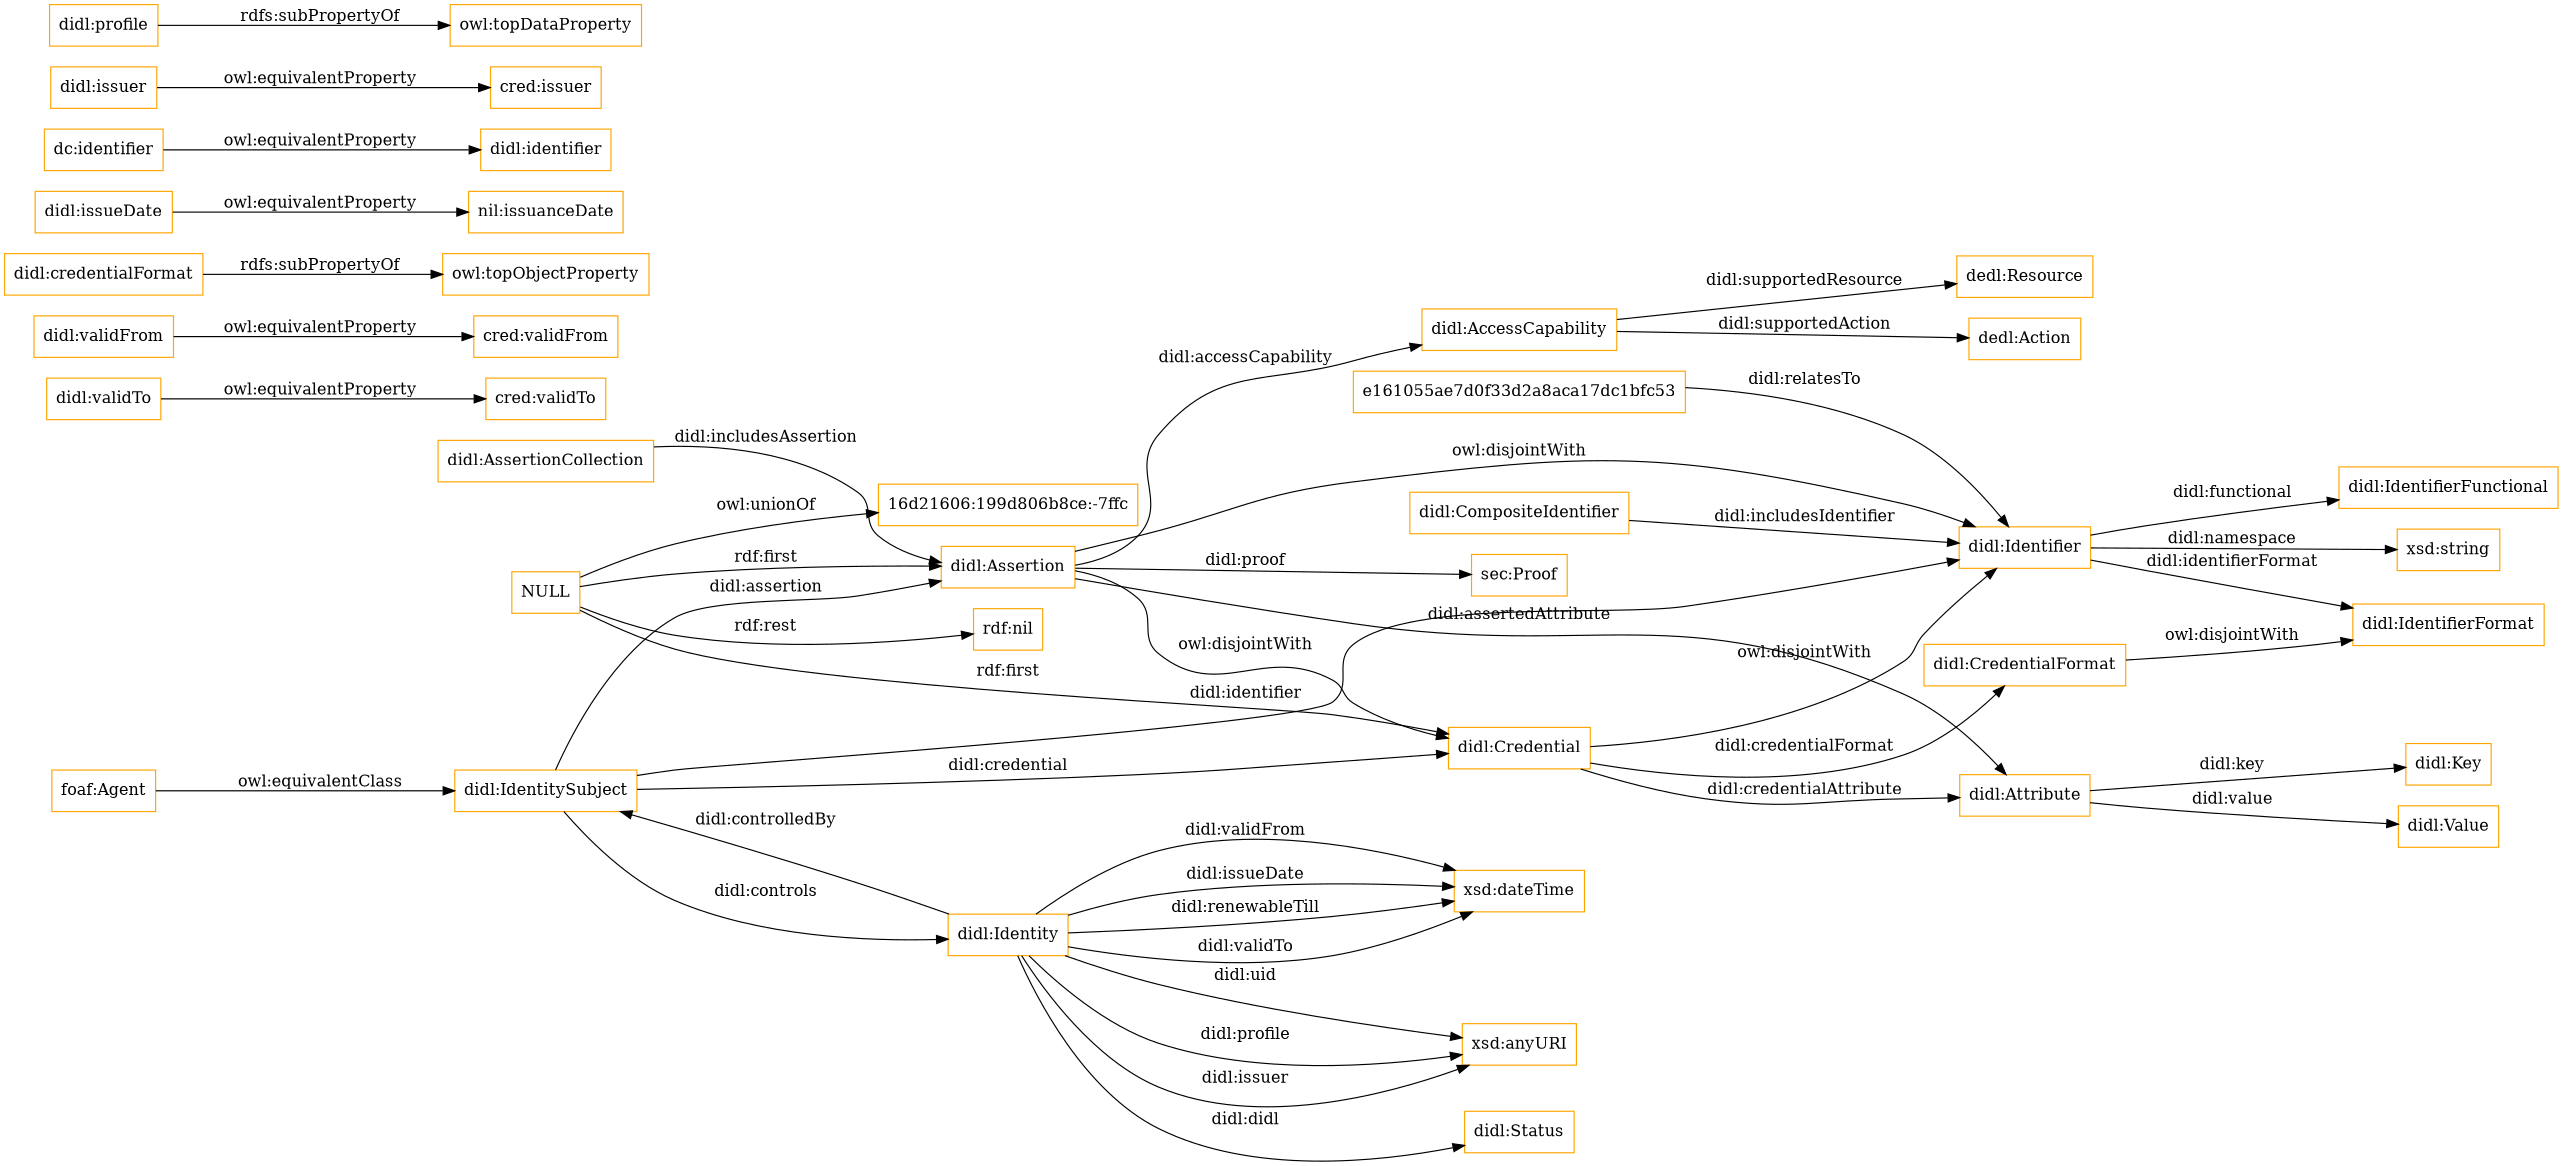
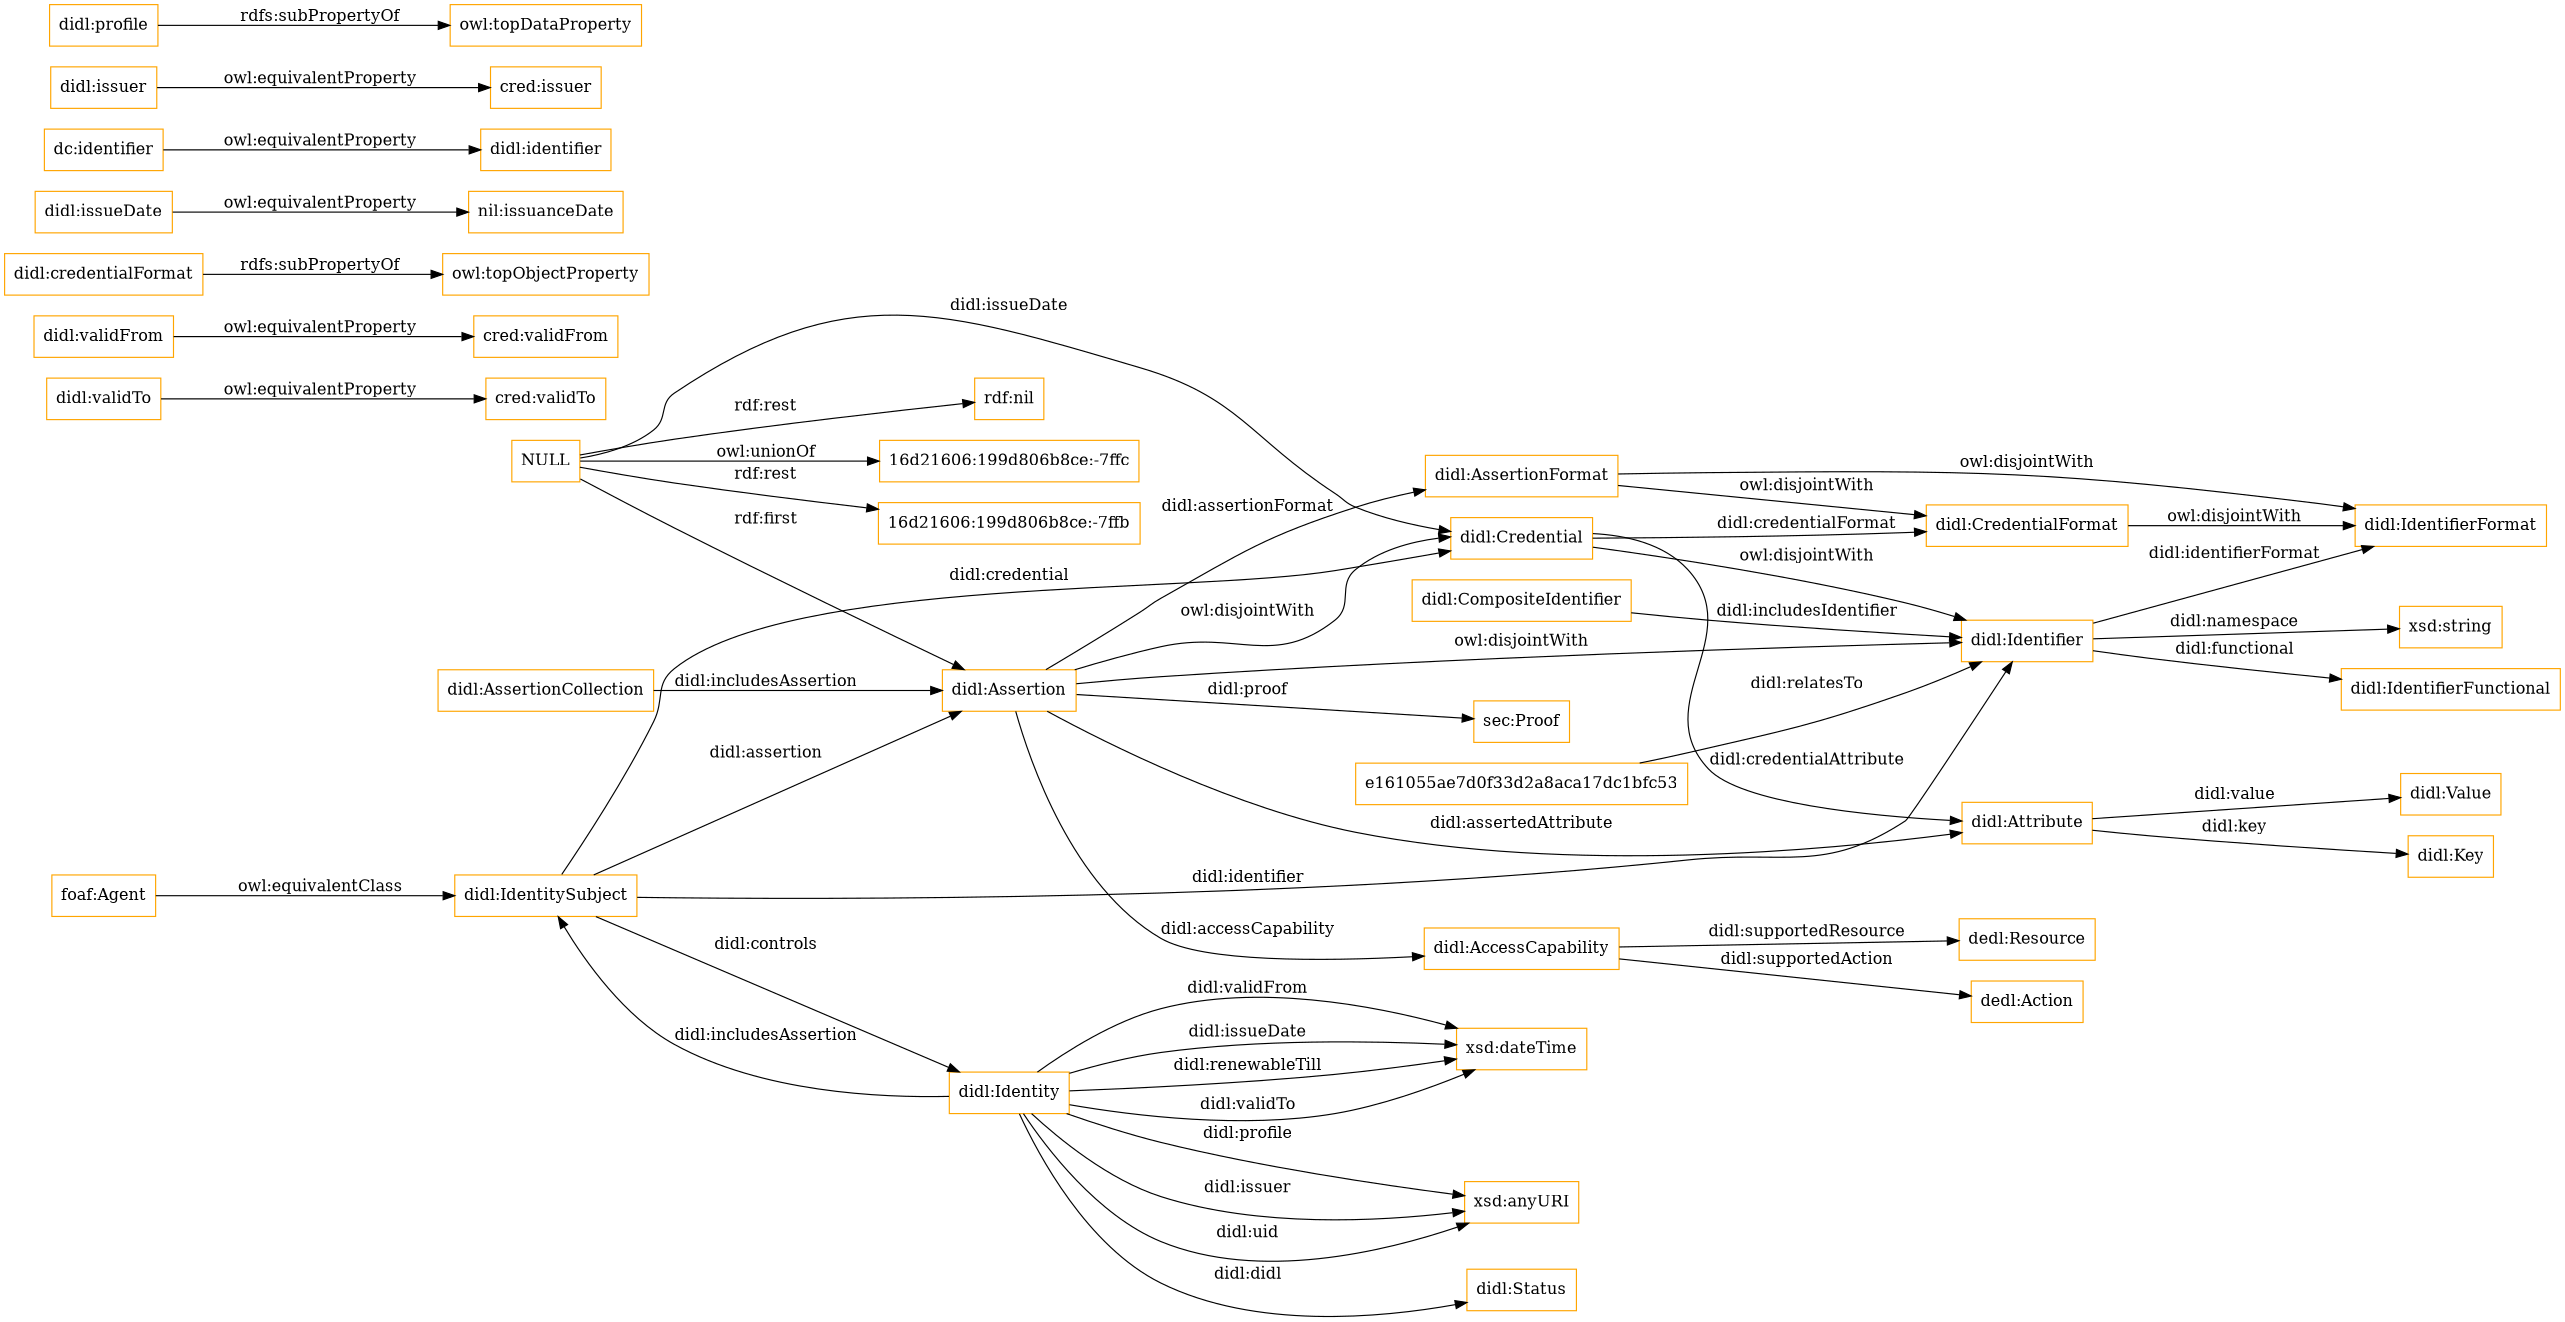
node "didl:AssertionFormat": added
node "16d21606:199d806b8ce:-7ffb": added
edge "NULL" -> "didl:Credential": label "rdf:first" -> "didl:issueDate"
edge "didl:Identity" -> "didl:IdentitySubject": label "didl:controlledBy" -> "didl:includesAssertion"
